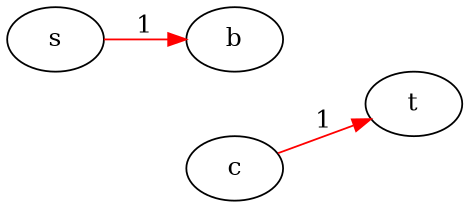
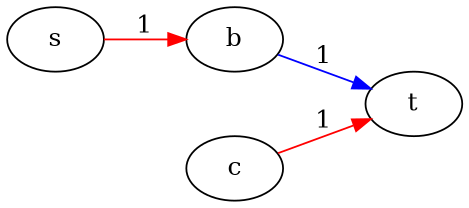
edge "b" -> "t": added, label "1"
